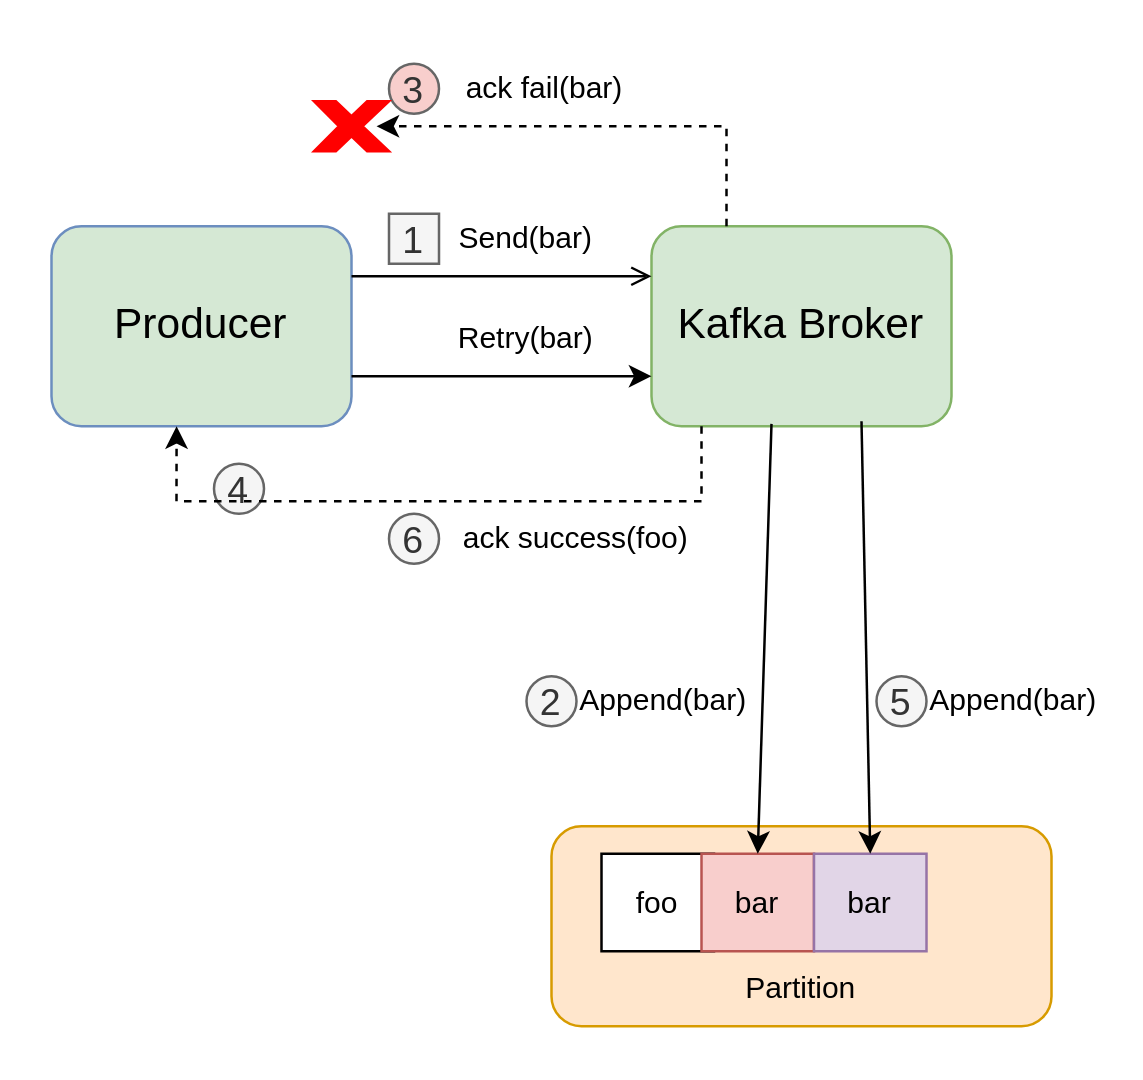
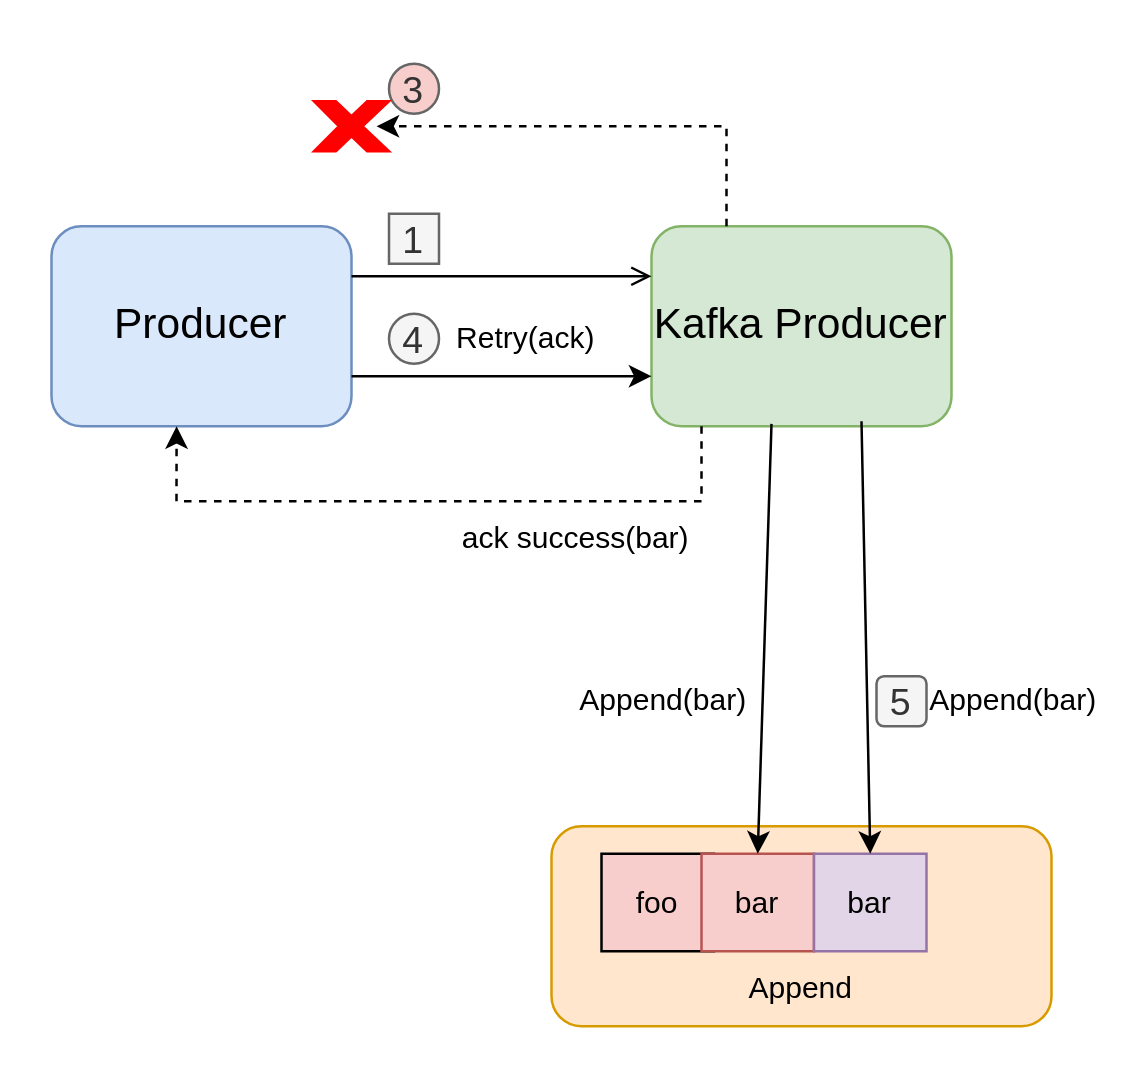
node "ack fail(bar)": removed
node "Send(bar)": removed
node "Producer": fillcolor #d5e8d4 -> #dae8fc
node "Kafka Broker": label "Kafka Broker" -> "Kafka Producer"
node "Retry(bar)": label "Retry(bar)" -> "Retry(ack)"
node "4": moved (239, 489) -> (414, 339)
node "6": removed
node "ack success(foo)": label "ack success(foo)" -> "ack success(bar)"
node "2": removed
node "5": shape ellipse -> rounded rectangle
node "foo": fillcolor #ffffff -> #f8cecc
node "Partition": label "Partition" -> "Append"
